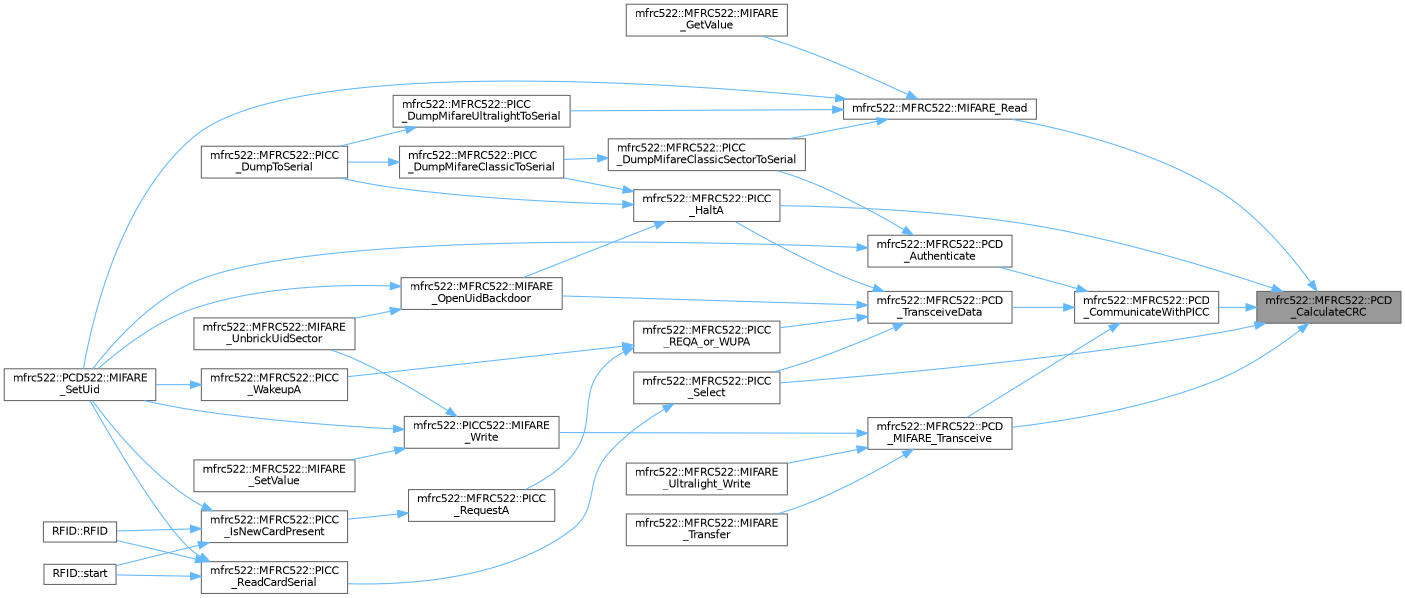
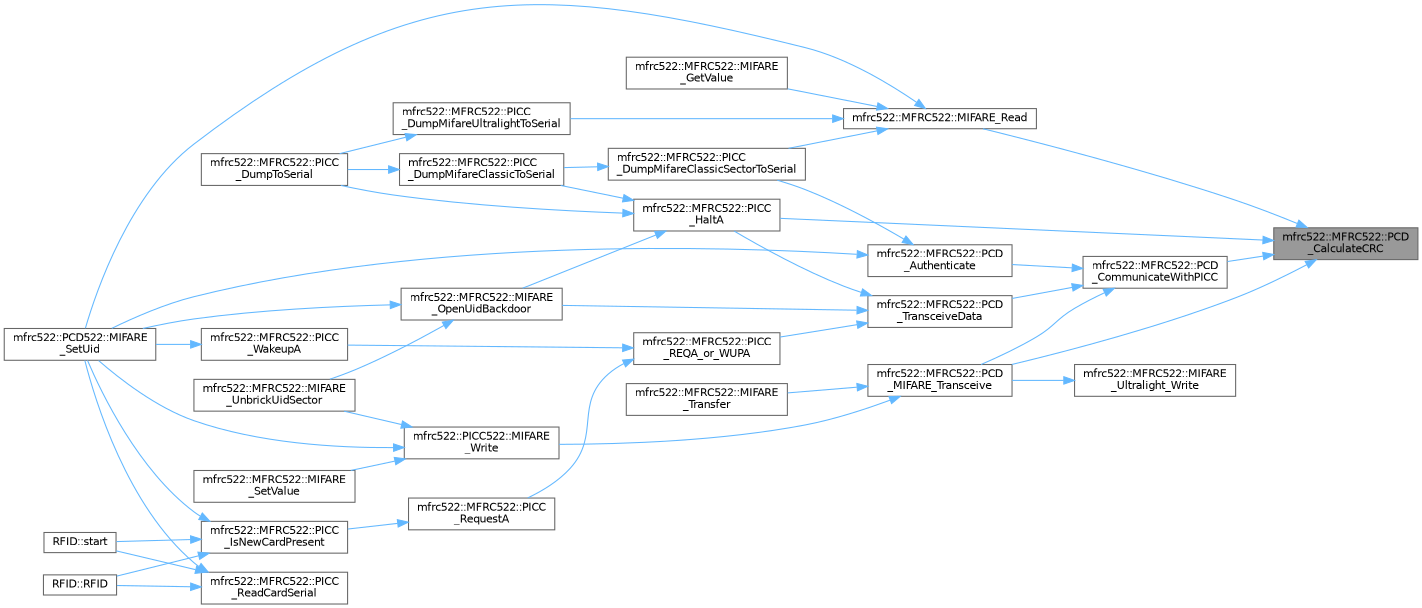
node "mfrc522::MFRC522::PICC _Select": removed
edge "mfrc522::MFRC522::MIFARE _Ultralight_Write" -> "mfrc522::MFRC522::PCD _MIFARE_Transceive": reversed
